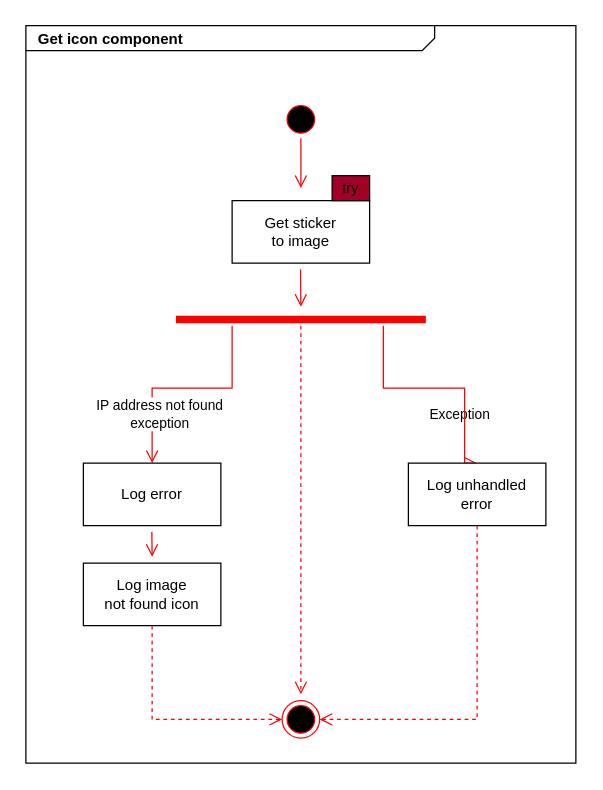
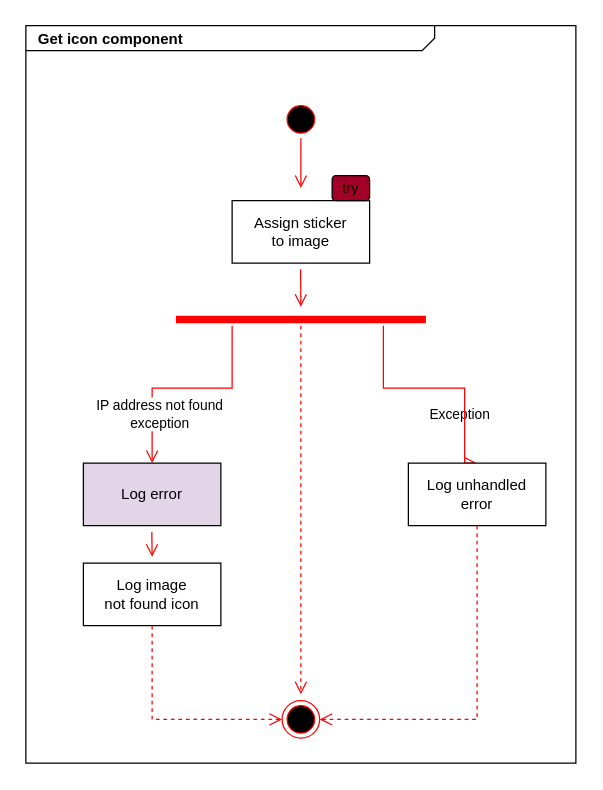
node "try": shape rectangle -> rounded rectangle
node "Get sticker to image": label "Get sticker to image" -> "Assign sticker to image"
node "Log error": fillcolor #ffffff -> #e1d5e7
